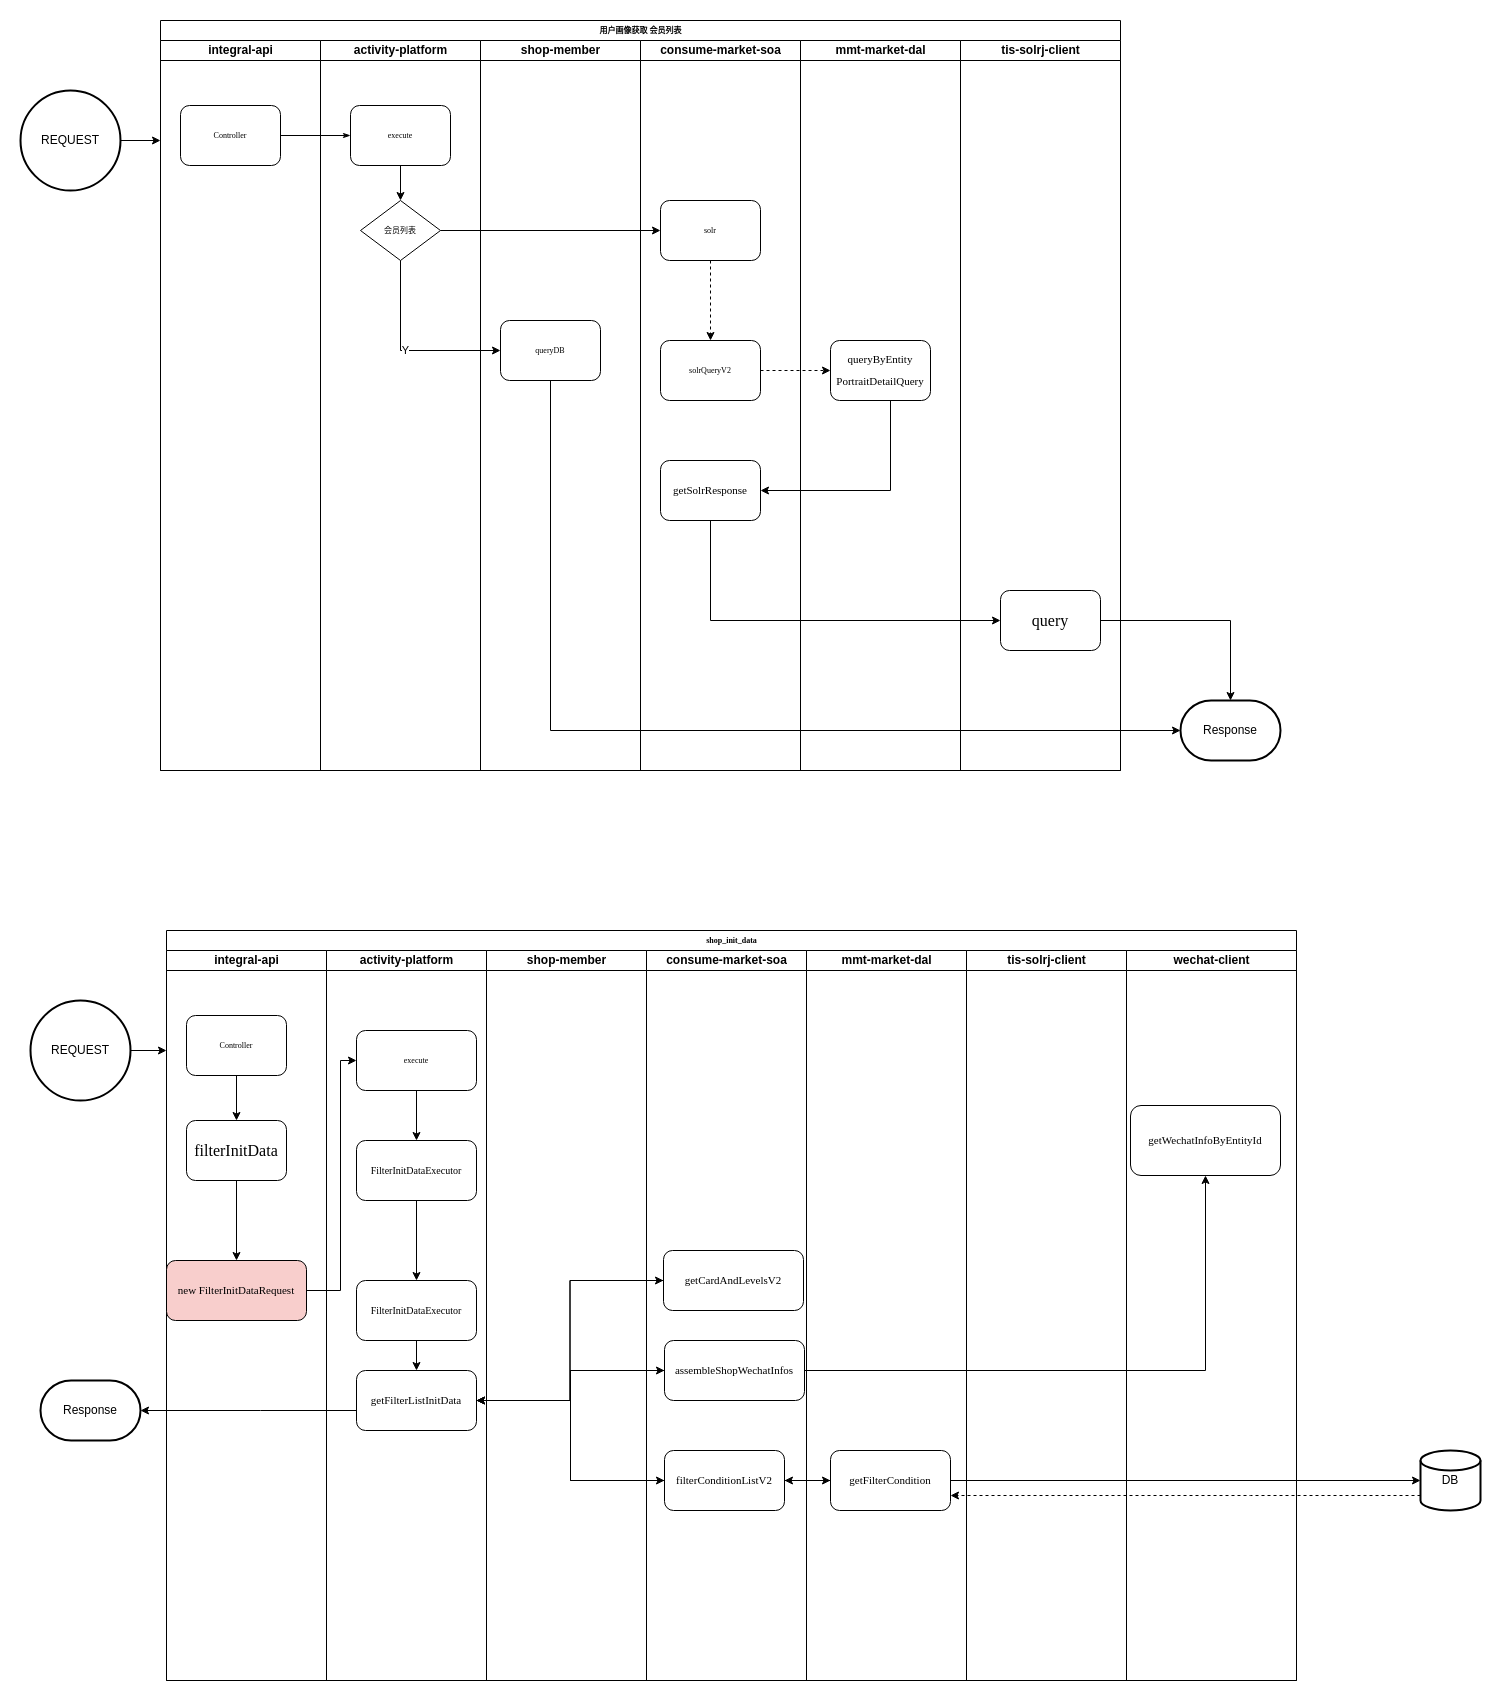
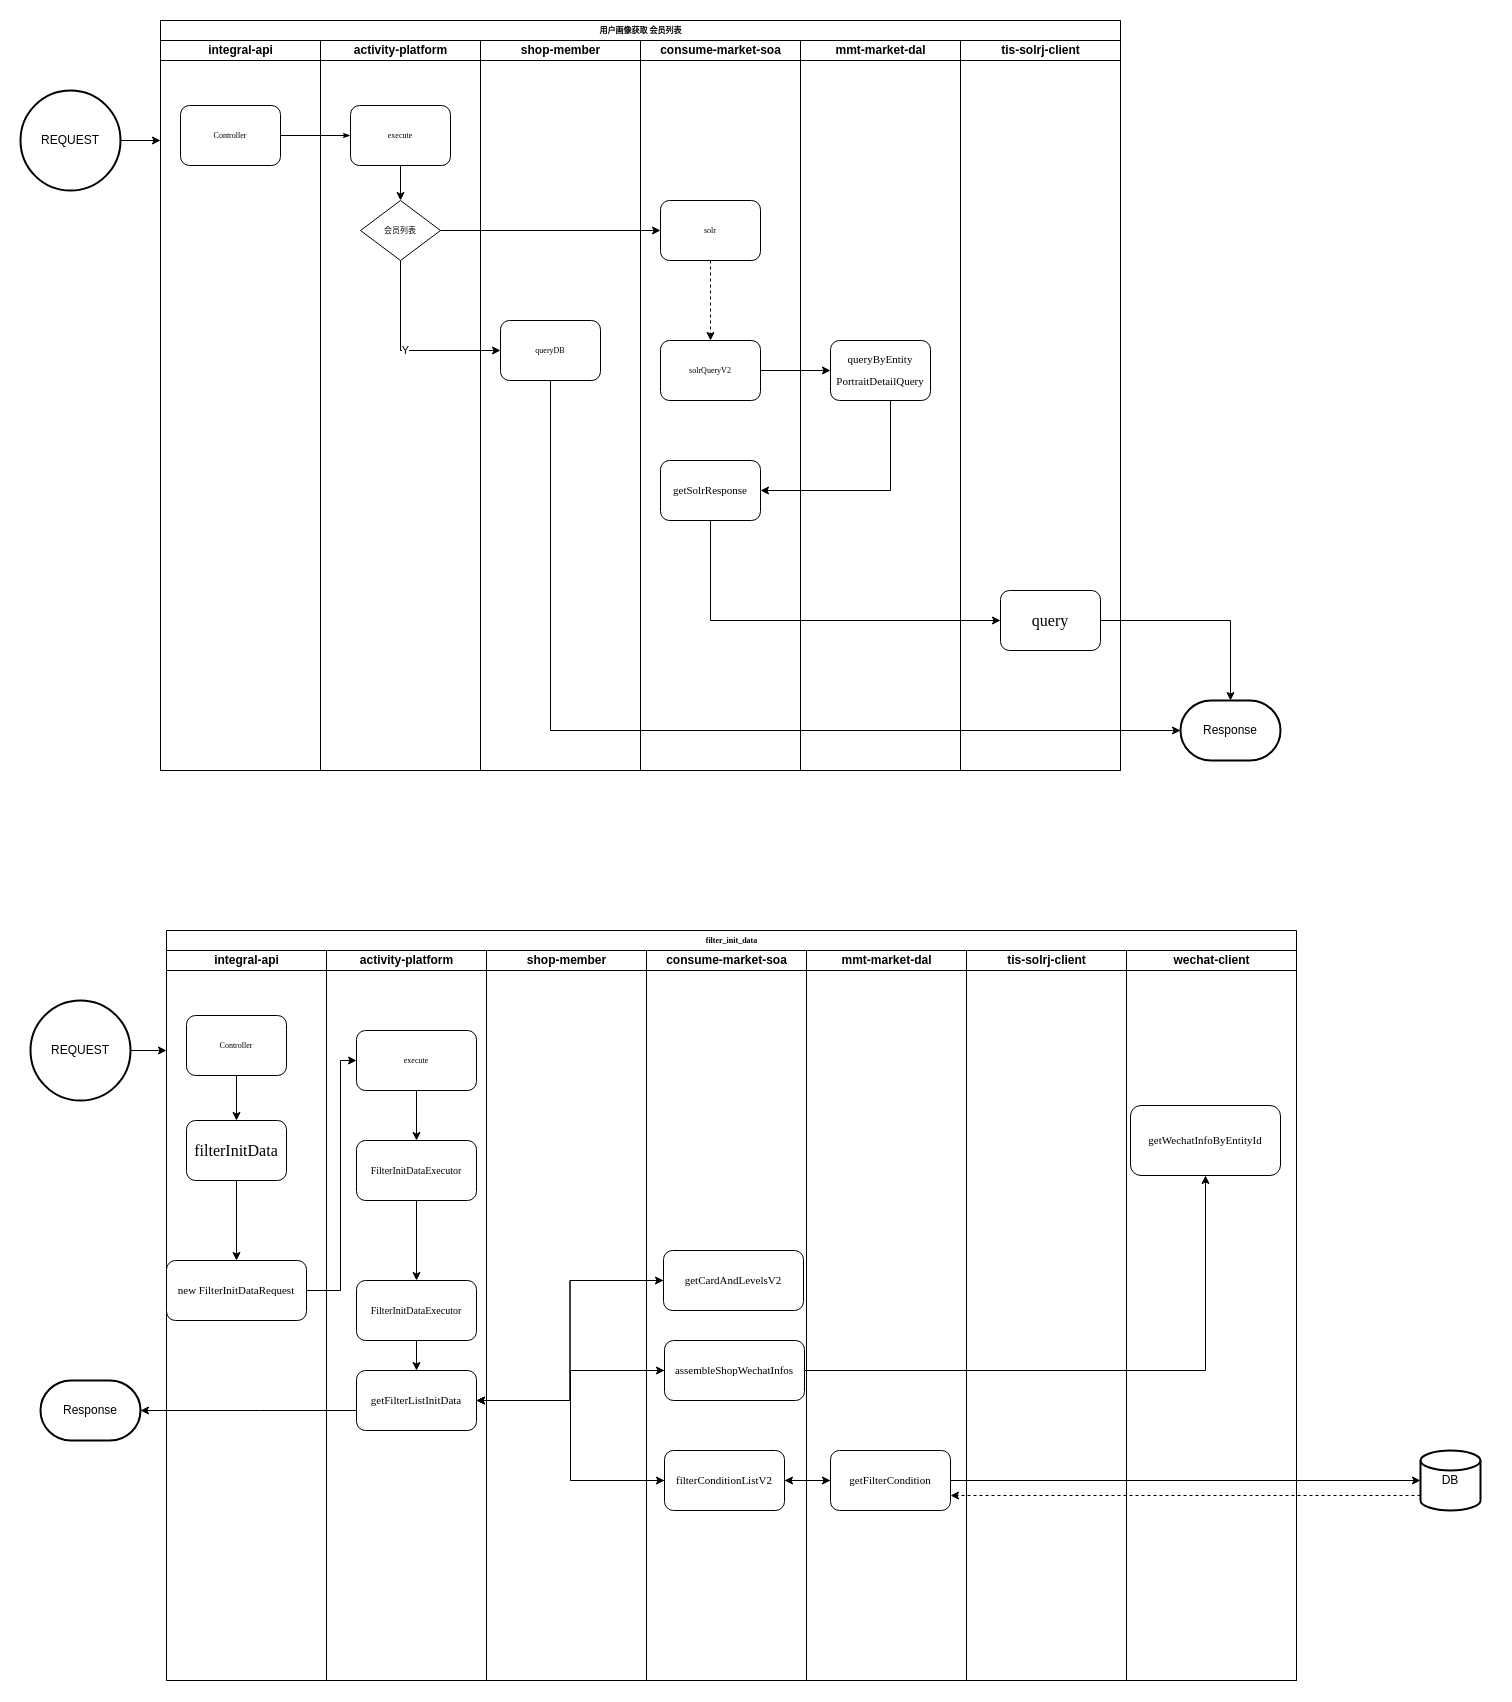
edge "solrQueryV2" -> "queryByEntityPortraitDetailQuery": style dashed -> solid
node "shop_init_data": label "shop_init_data" -> "filter_init_data"
node "new FilterInitDataRequest": fillcolor #f8cecc -> #ffffff
